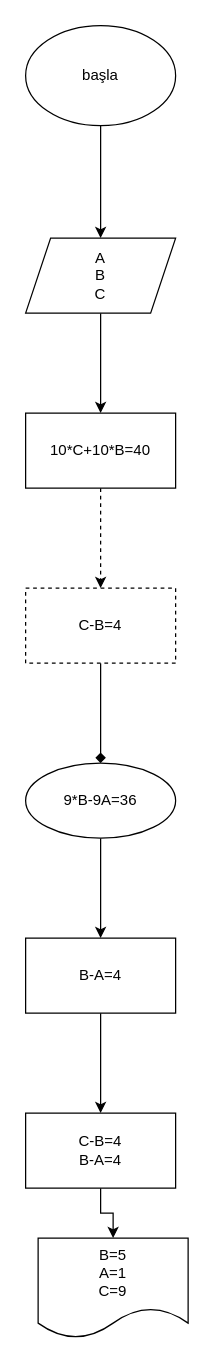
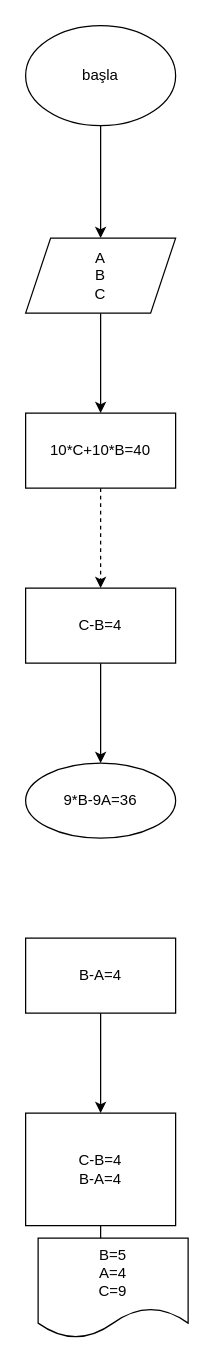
node "C-B=4": style dashed -> solid
edge "C-B=4" -> "9*B-9A=36": arrowhead diamond -> classic
edge "9*B-9A=36" -> "B-A=4": removed
node "C-B=4 B-A=4": size 150x75 -> 150x113
node "B=5 A=1 C=9": label "B=5 A=1 C=9" -> "B=5 A=4 C=9"
